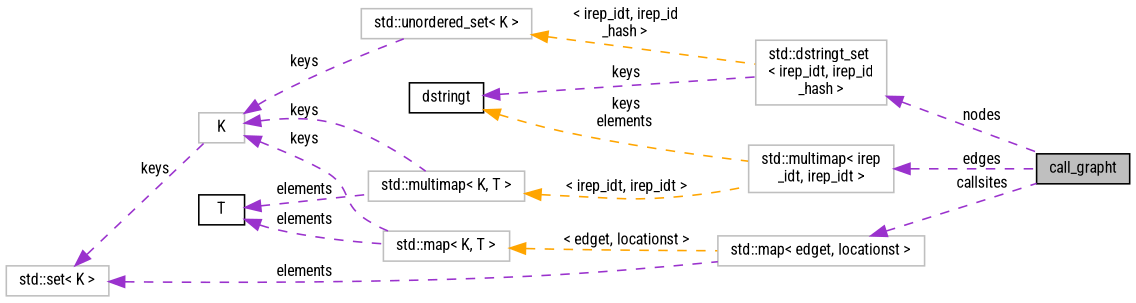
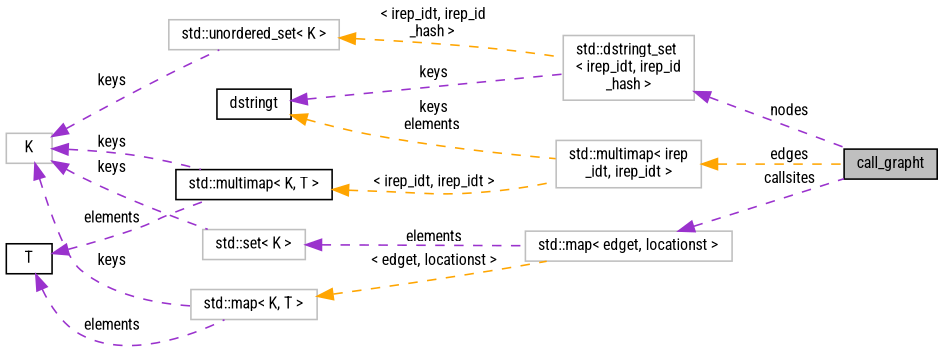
edge "call_grapht" -> "std::multimap< irep _idt, irep_idt >": color darkorchid3 -> orange
node "std::multimap< K, T >": color grey75 -> black
edge "K" -> "std::set< K >": reversed
